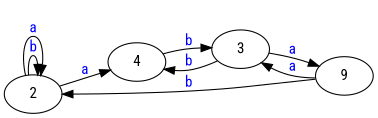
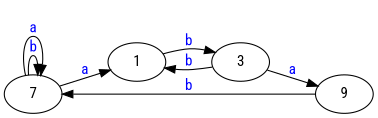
node "4": label "4" -> "1"
edge "9" -> "3": removed, label "a"
node "2": label "2" -> "7"
